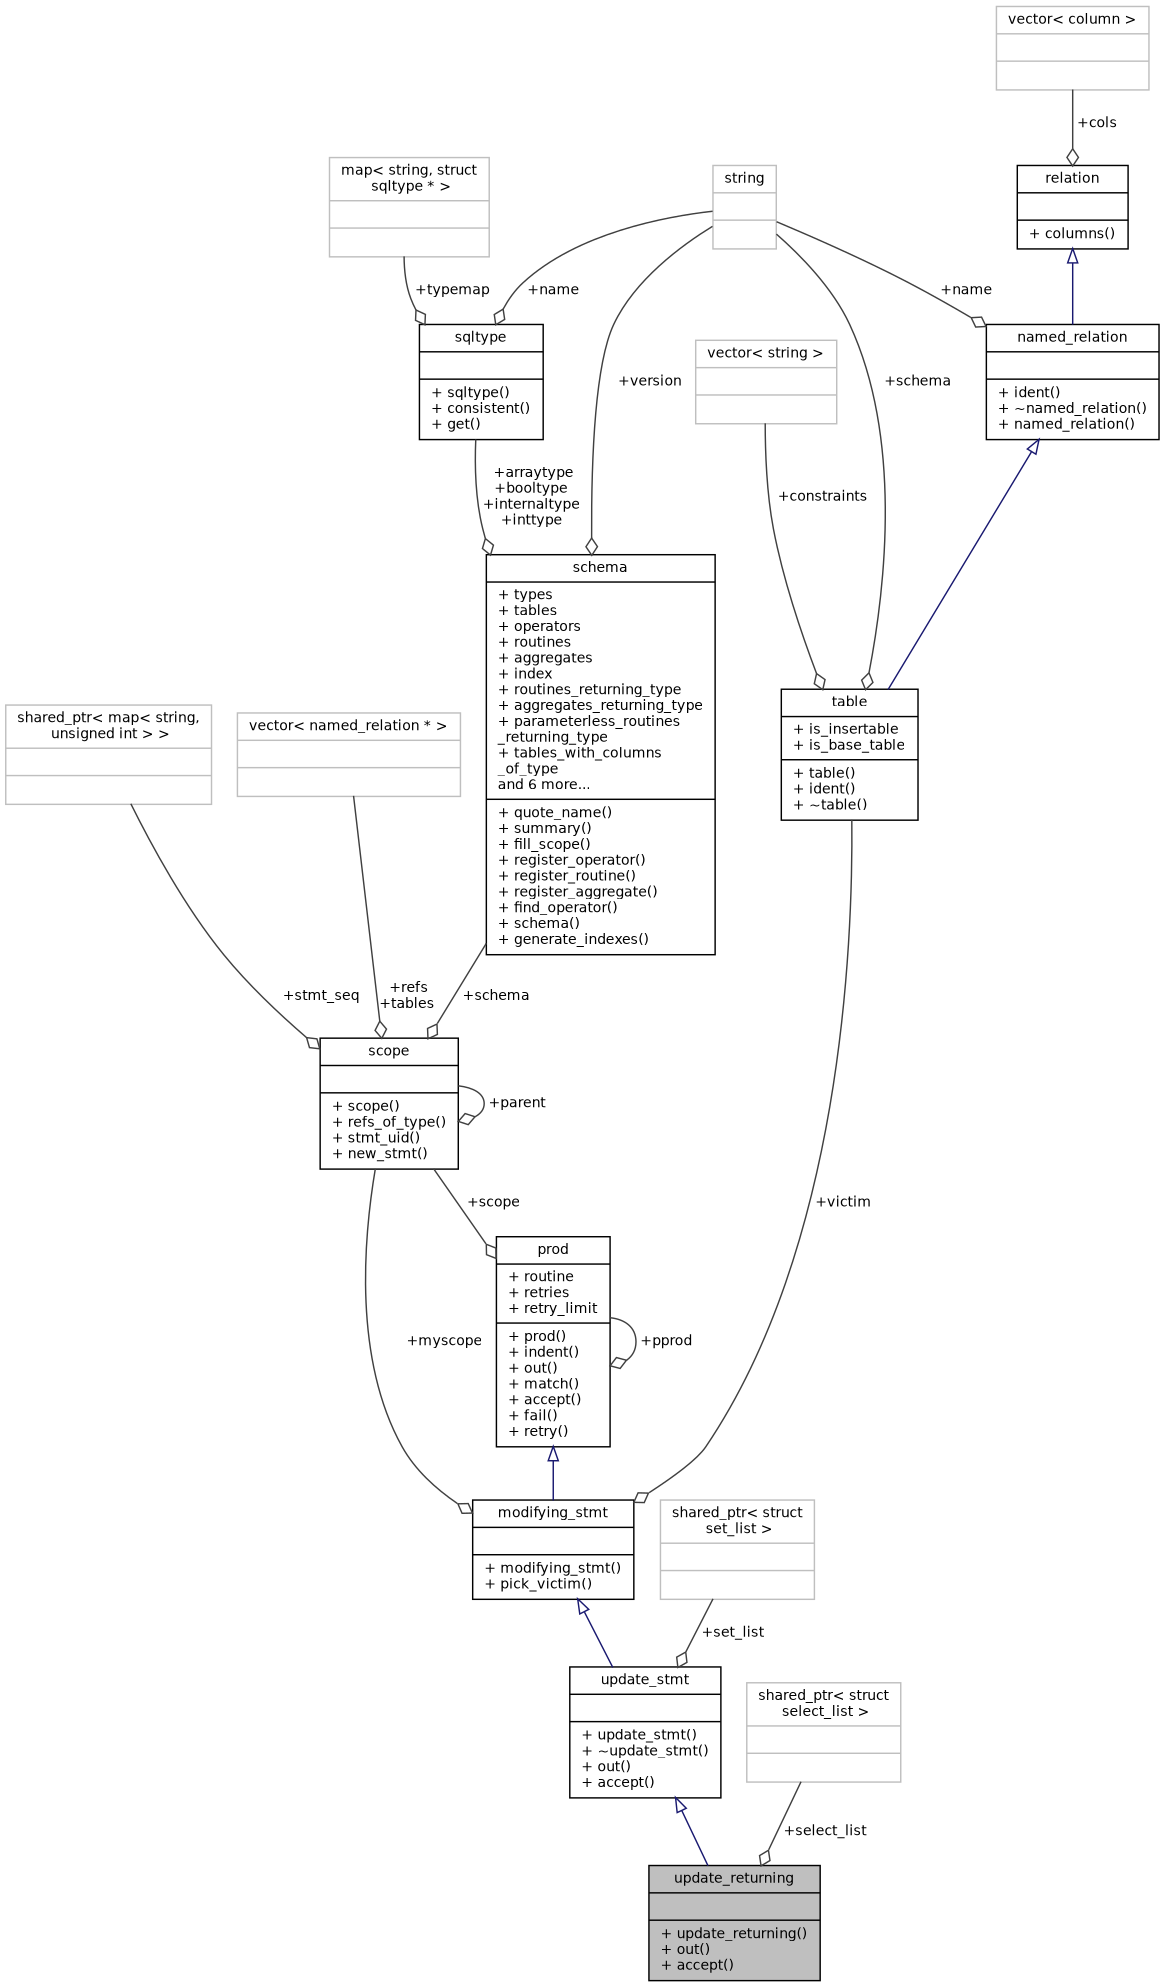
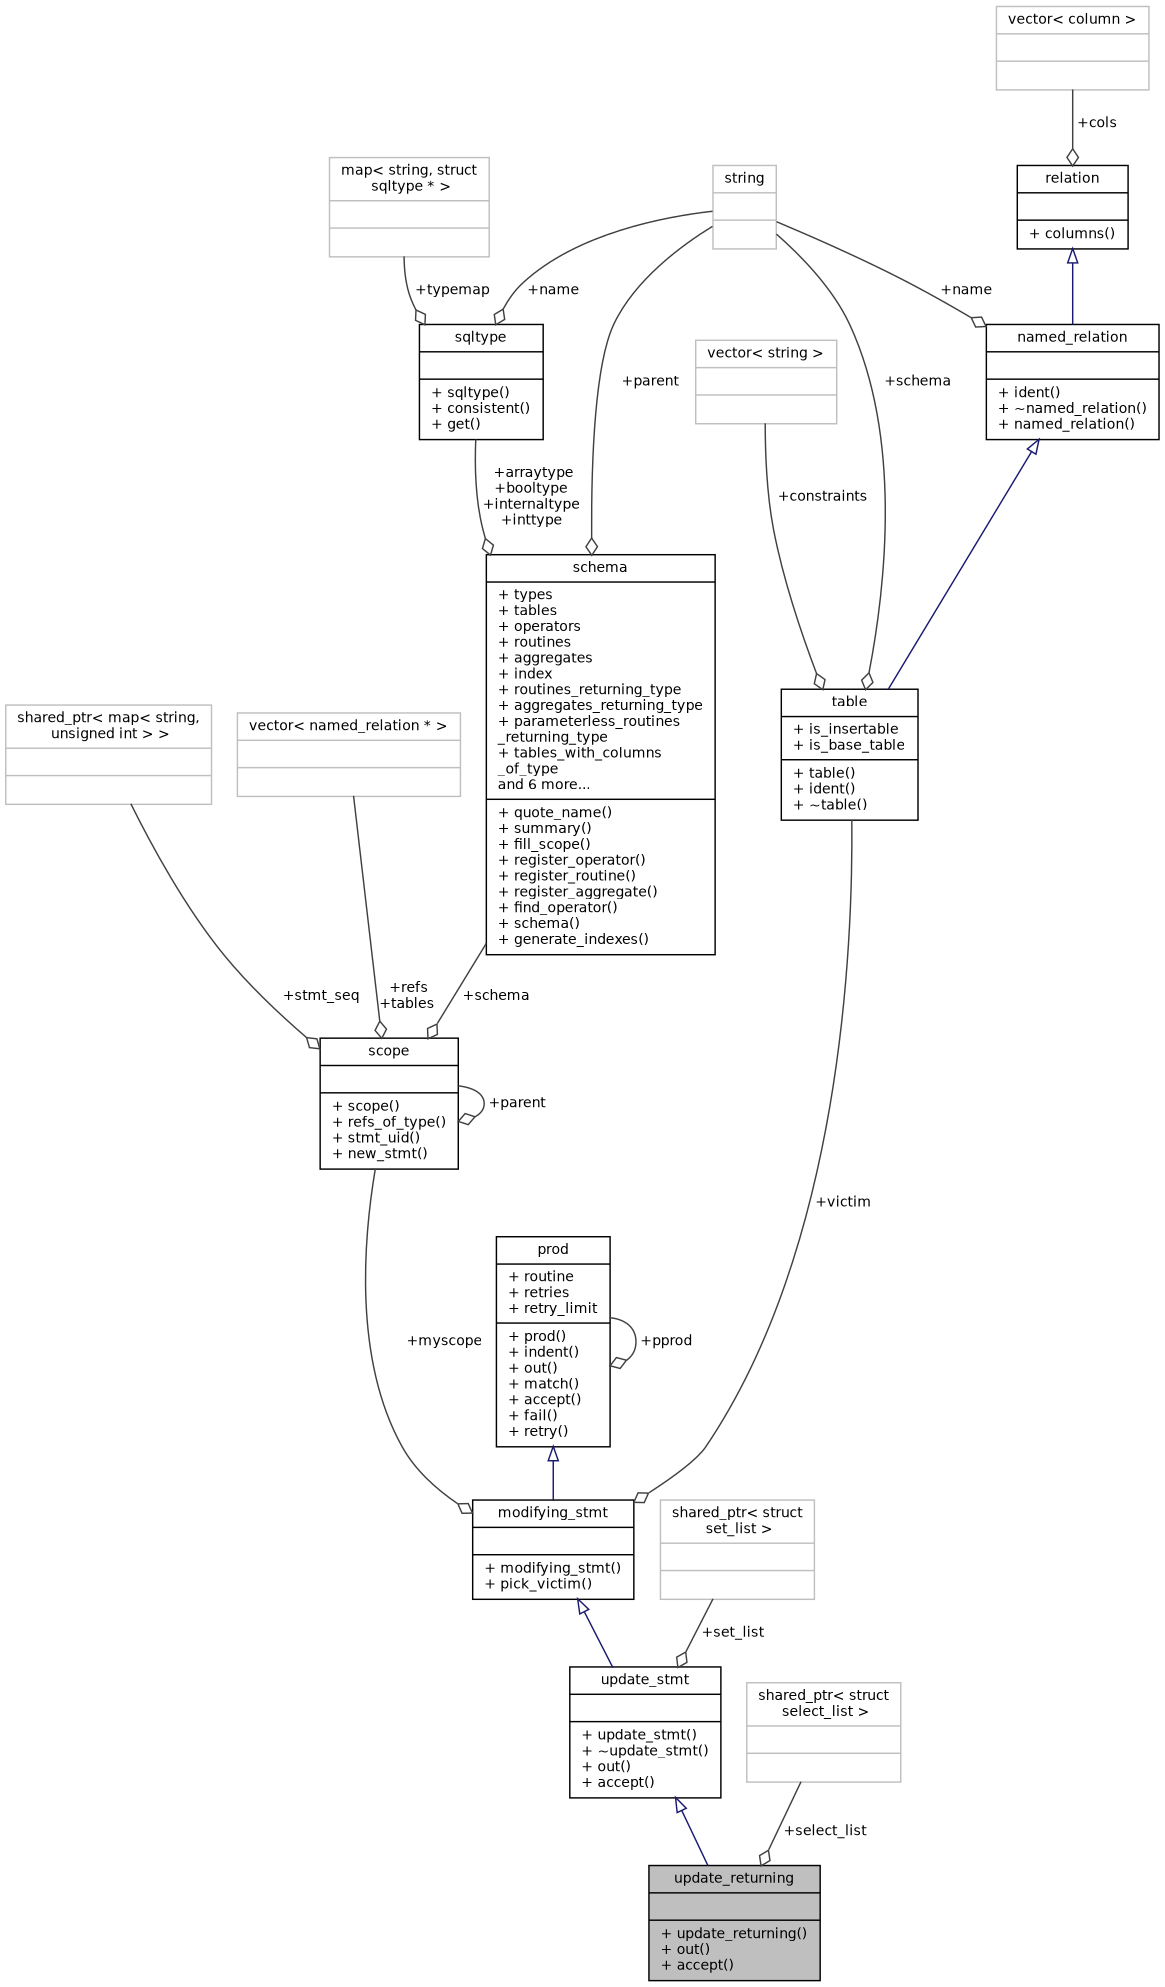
edge "string" -> "schema": label " +version" -> " +parent"
edge "scope" -> "prod": removed, label "+scope"
